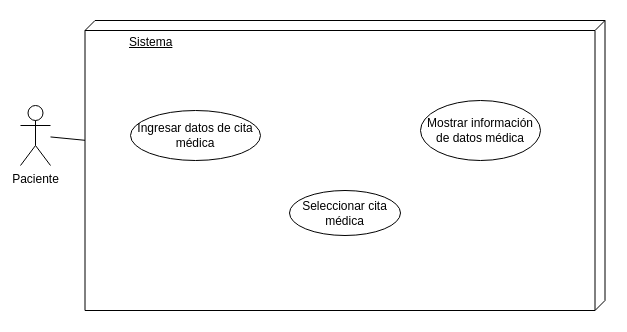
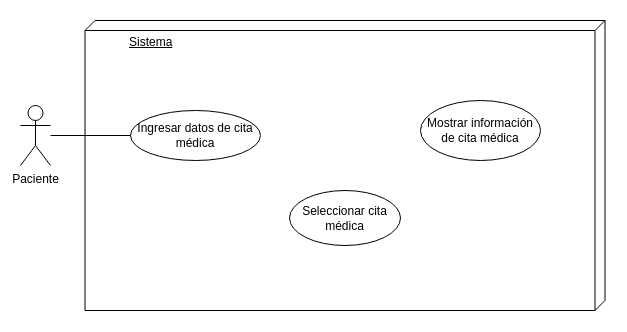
node "Mostrar información de datos médica": label "Mostrar información de datos médica" -> "Mostrar información de cita médica"
edge "Paciente" -- "Sistema": now "Paciente" -- "Ingresar datos de cita médica"
node "Seleccionar cita médica": size 111x45 -> 111x55
